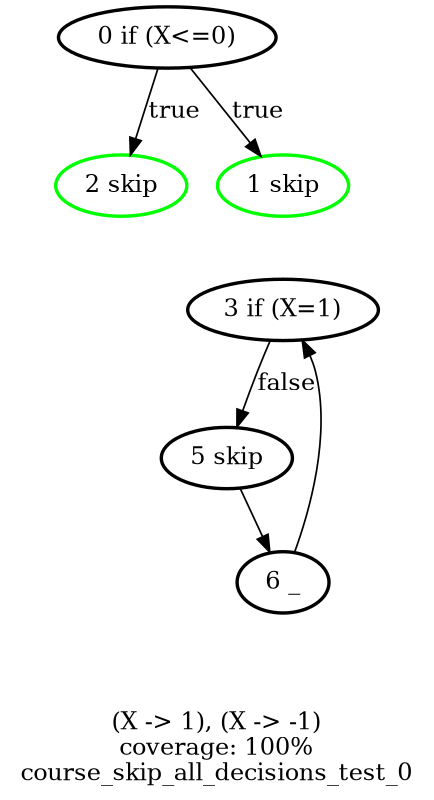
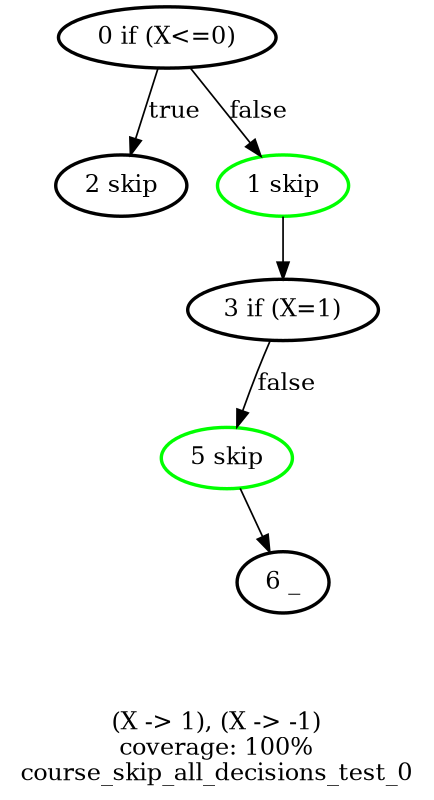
edge "0 if (X<=0)" -> "1 skip": label "true" -> "false"
node "2 skip": color green -> black
edge "6 _" -> "3 if (X=1)": now "1 skip" -> "3 if (X=1)"
node "5 skip": color black -> green
